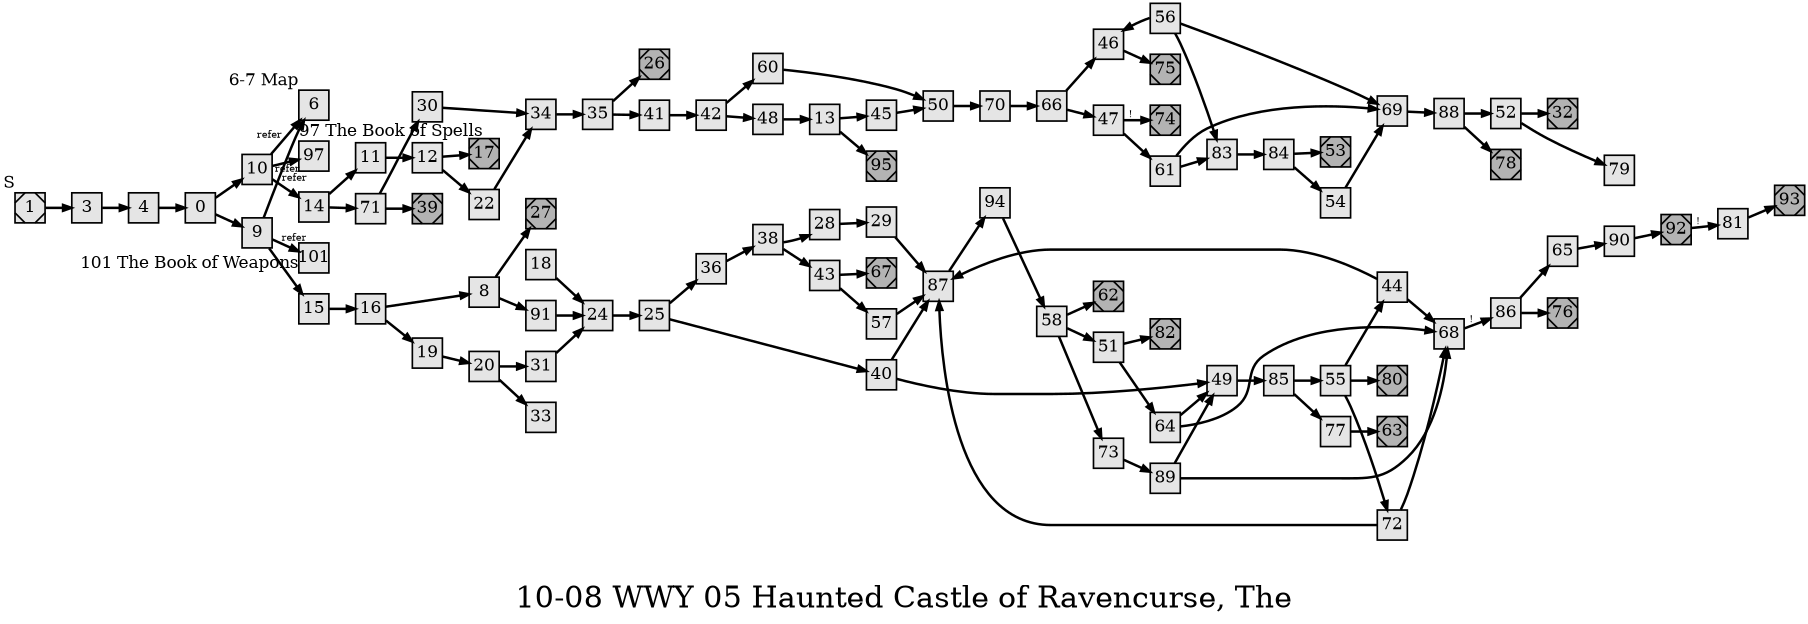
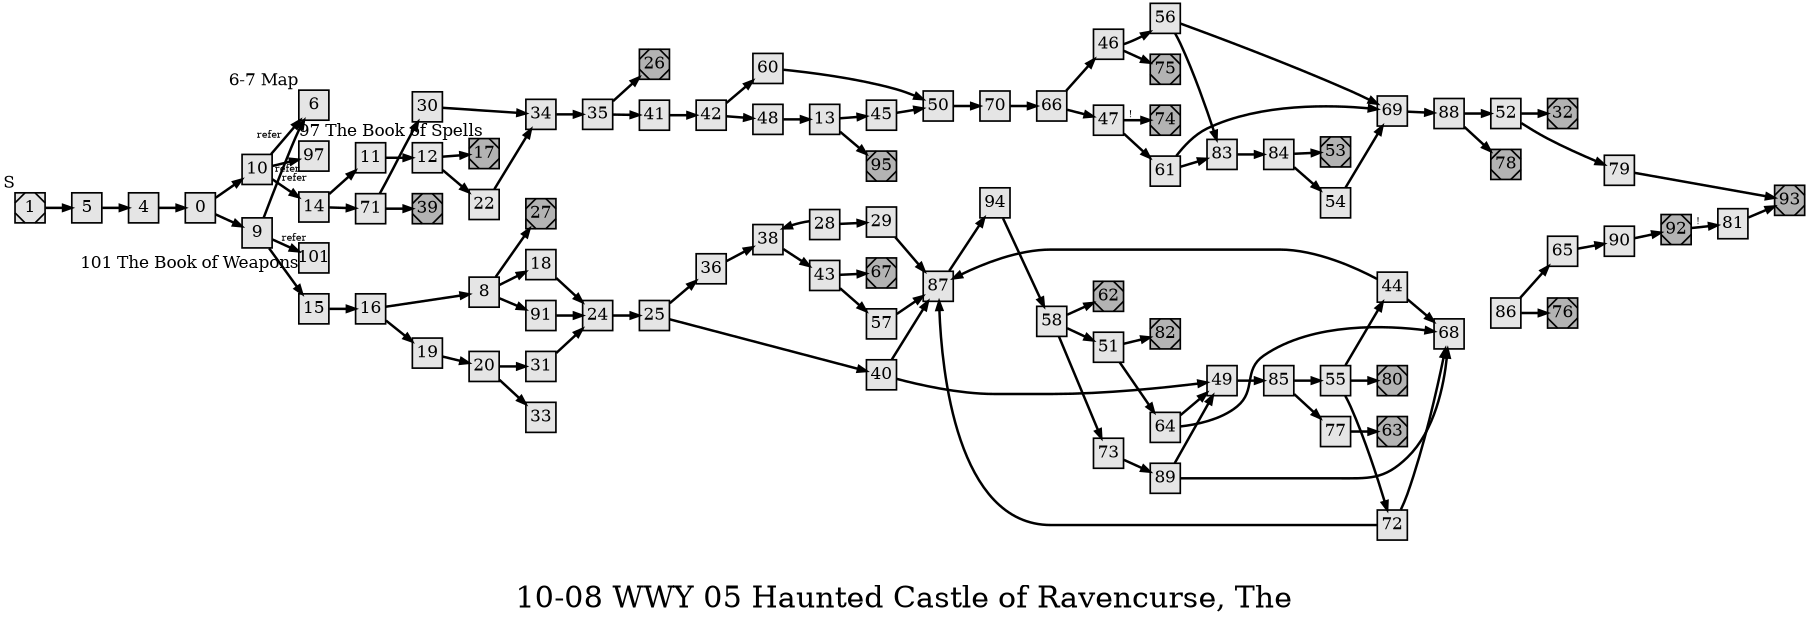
edge "56" -> "46": reversed
edge "79" -> "93": added
node "3": label "3" -> "5"
edge "38" -> "28": reversed
edge "8" -> "18": added
edge "68" -> "86": removed, label "!"
